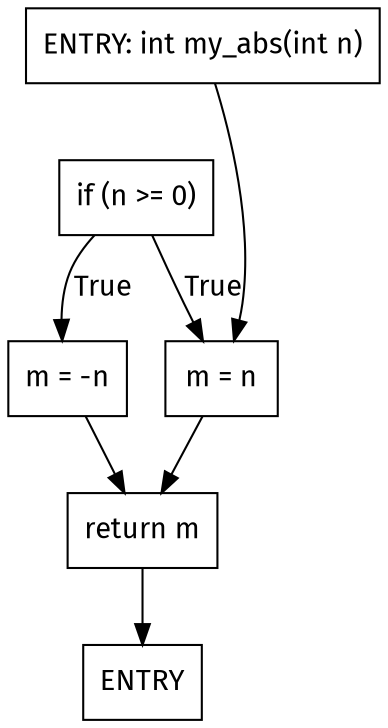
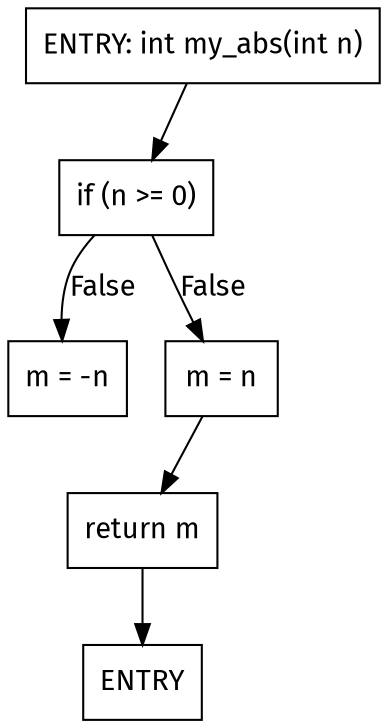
edge "ENTRY: int my_abs(int n)" -> "m = n": now "ENTRY: int my_abs(int n)" -> "if (n >= 0)"
edge "if (n >= 0)" -> "m = -n": label "True" -> "False"
edge "if (n >= 0)" -> "m = n": label "True" -> "False"
edge "m = -n" -> "return m": removed
